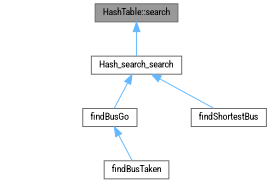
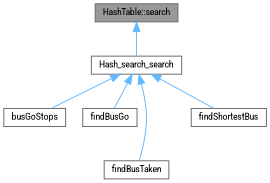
node "busGoStops": added
edge "findBusTaken" -> "findBusGo": now "findBusTaken" -> "Hash_search_search"
